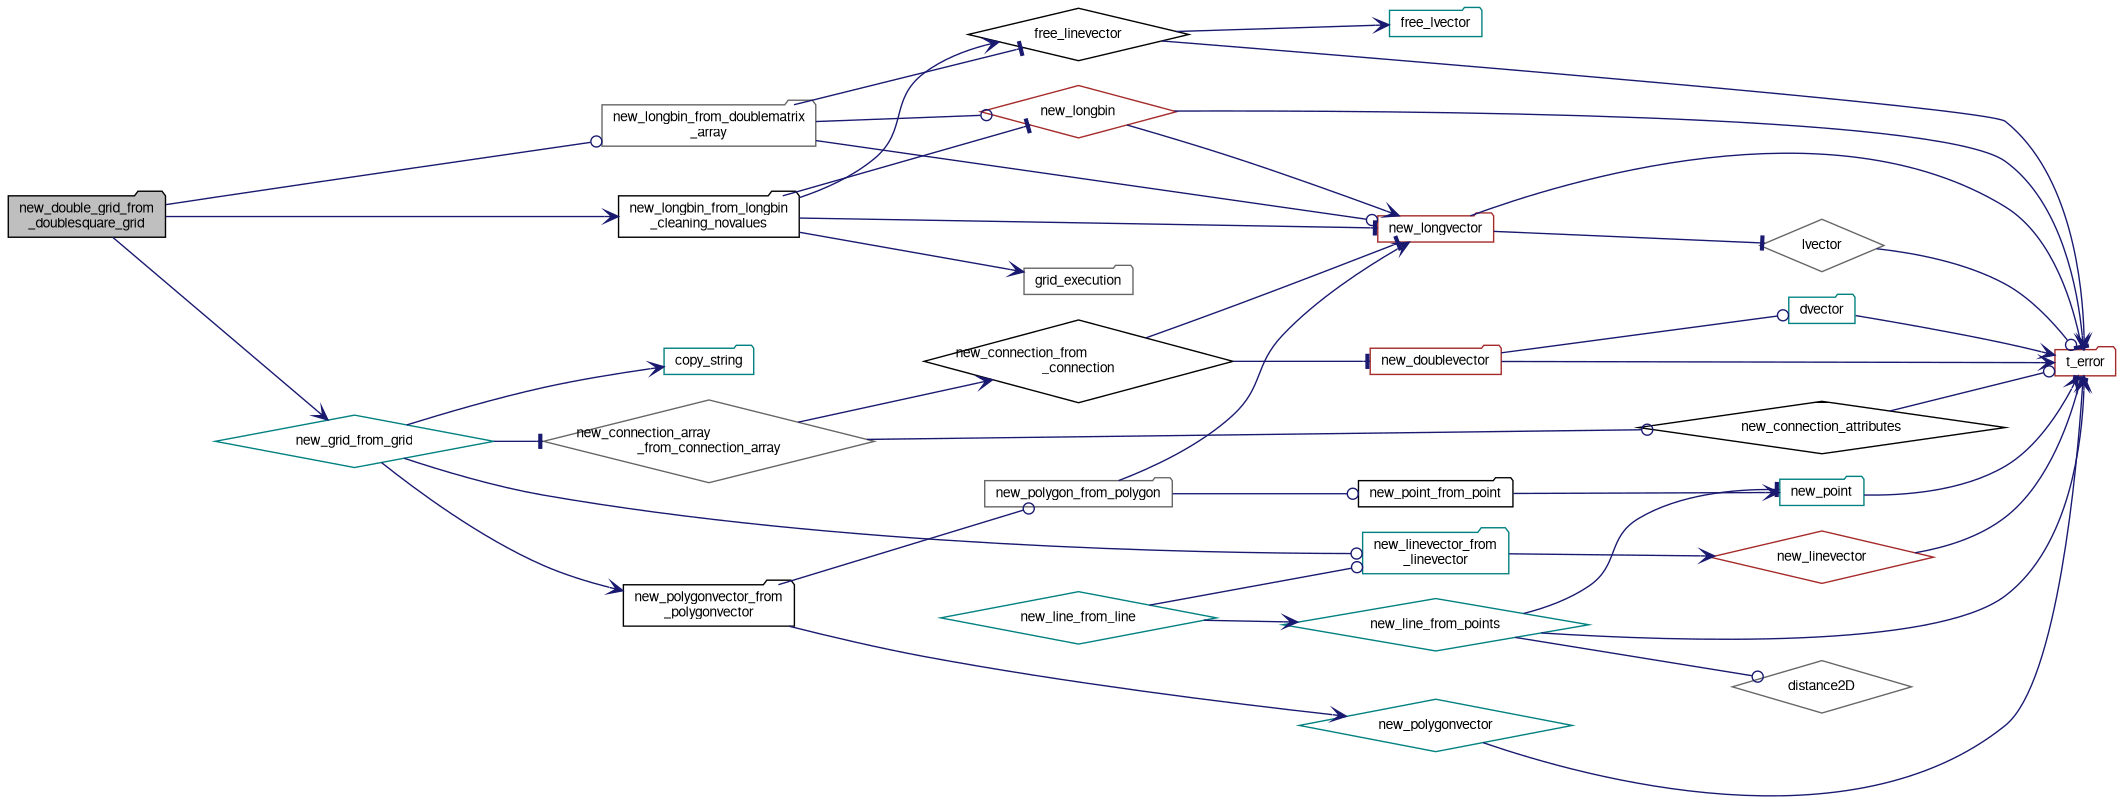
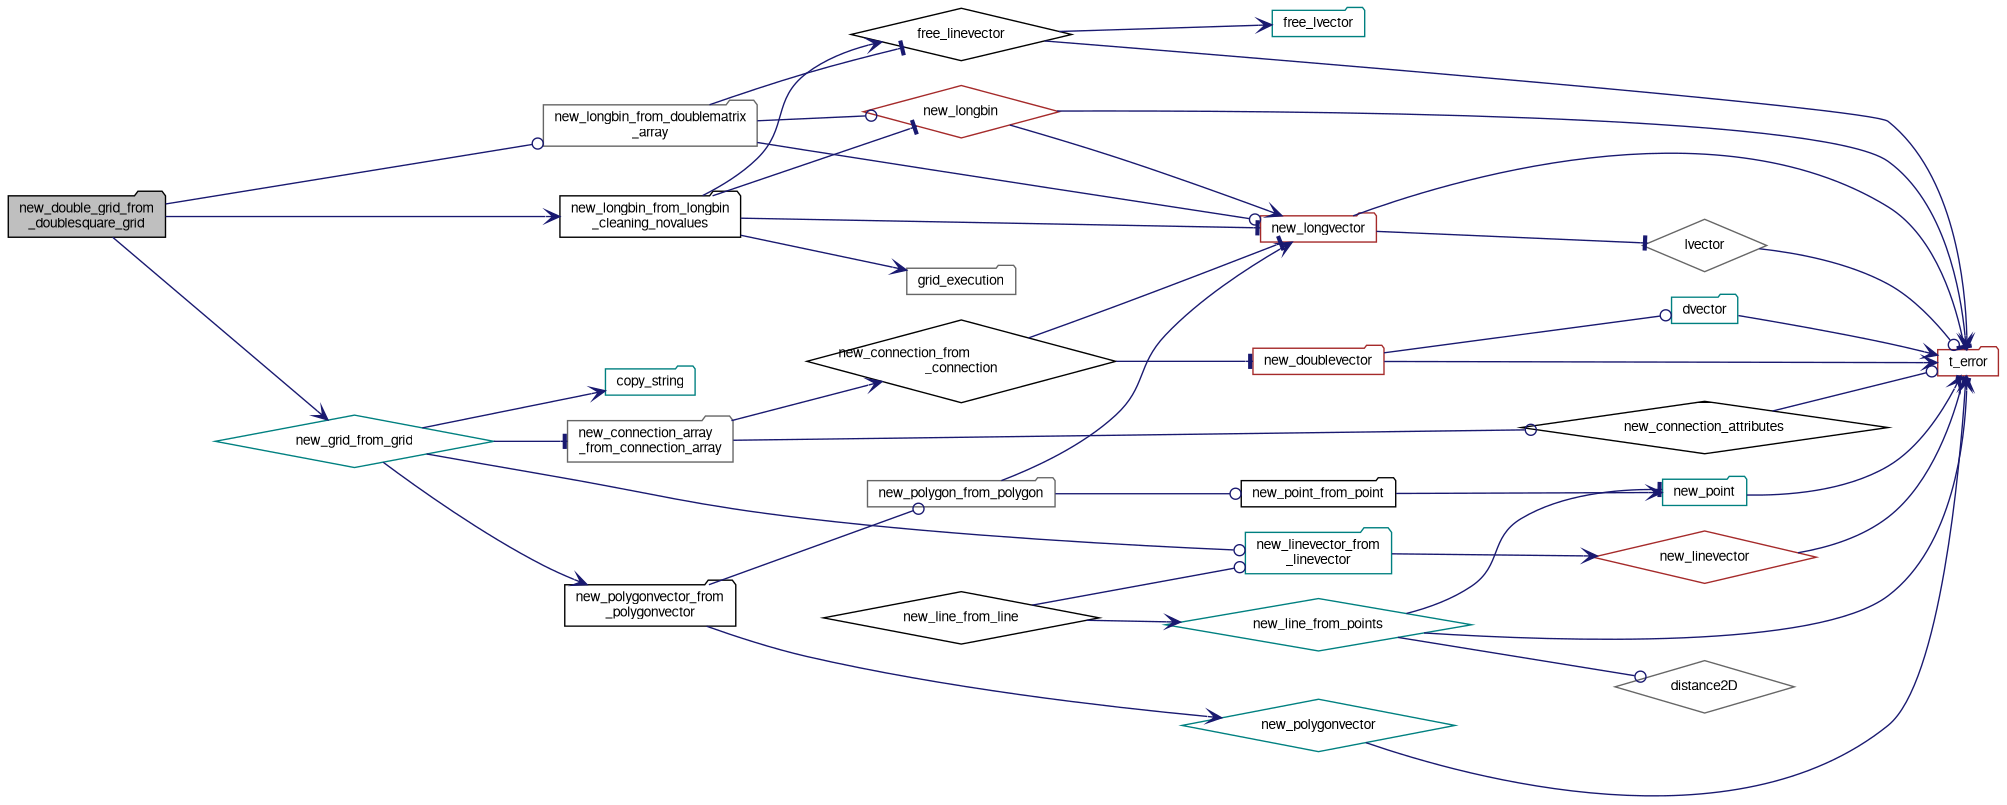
node "new_connection_array _from_connection_array": shape diamond -> folder
node "new_line_from_line": color teal -> black
